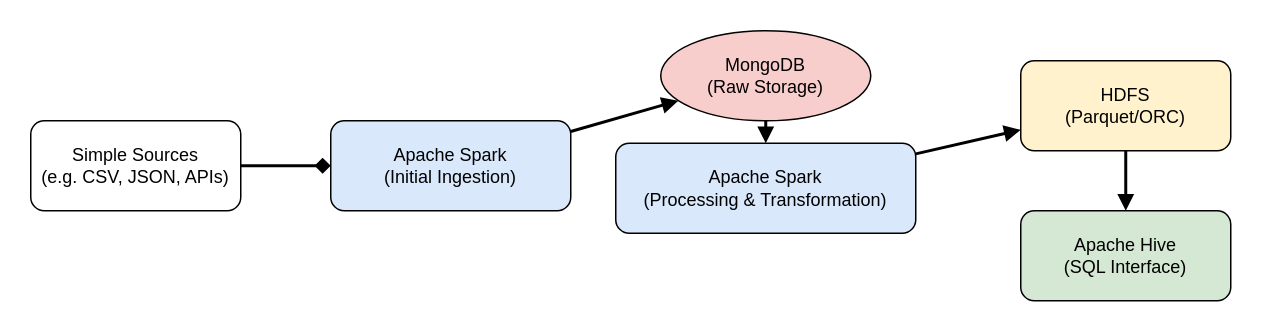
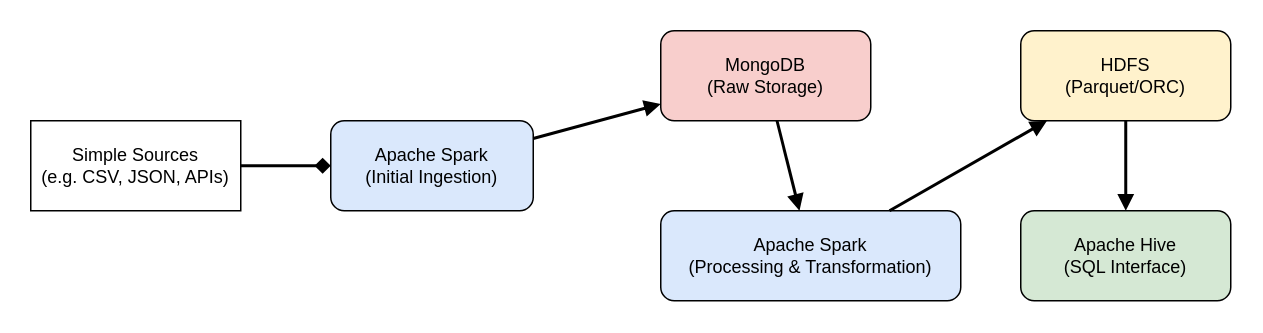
node "MongoDB (Raw Storage)": shape ellipse -> rounded rectangle
node "HDFS (Parquet/ORC)": moved (1126, 106) -> (1126, 76)
node "Simple Sources (e.g. CSV, JSON, APIs)": shape rounded rectangle -> rectangle
node "Apache Spark (Initial Ingestion)": size 240x90 -> 203x90
node "Apache Spark (Processing & Transformation)": moved (766, 188) -> (811, 256)
